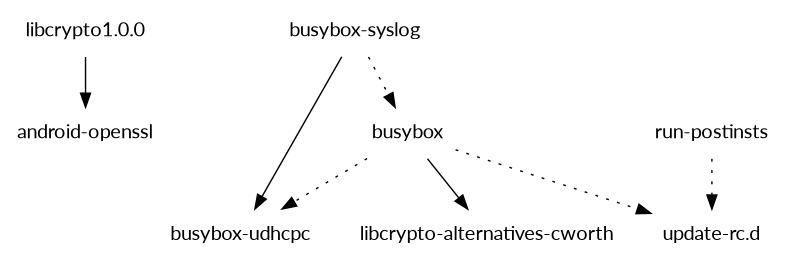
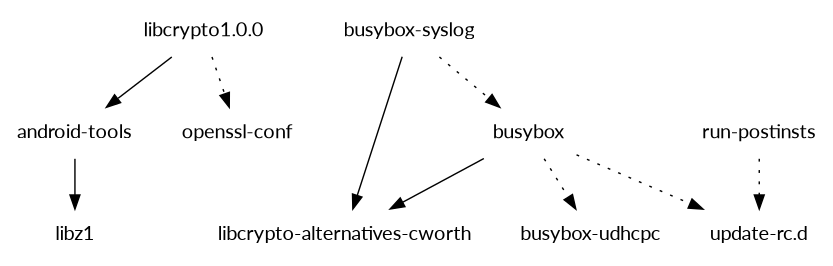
edge "busybox-syslog" -> "busybox-udhcpc": now "busybox-syslog" -> "libcrypto-alternatives-cworth"
node "android-openssl": label "android-openssl" -> "android-tools"
node "openssl-conf": added
node "libz1": added
